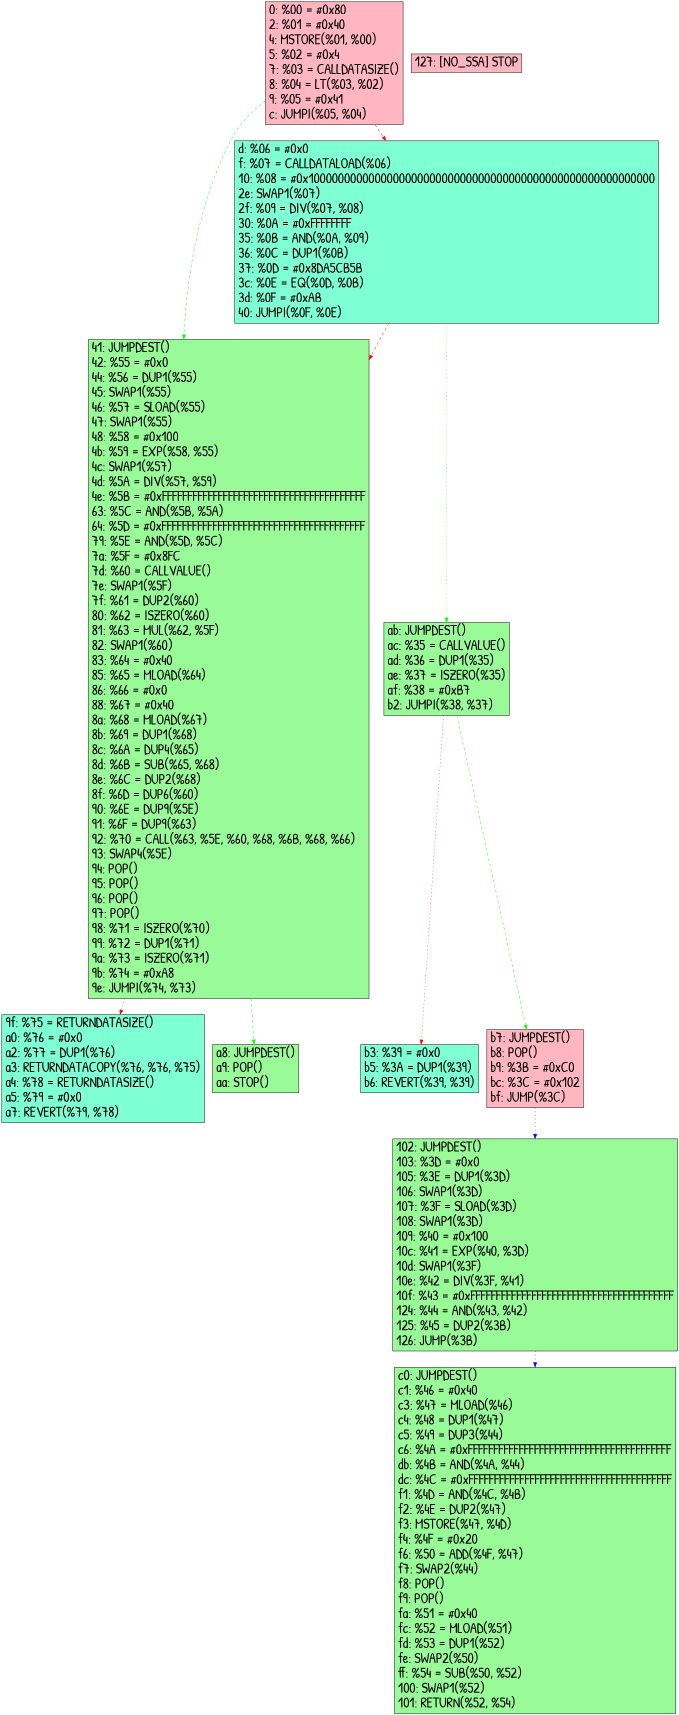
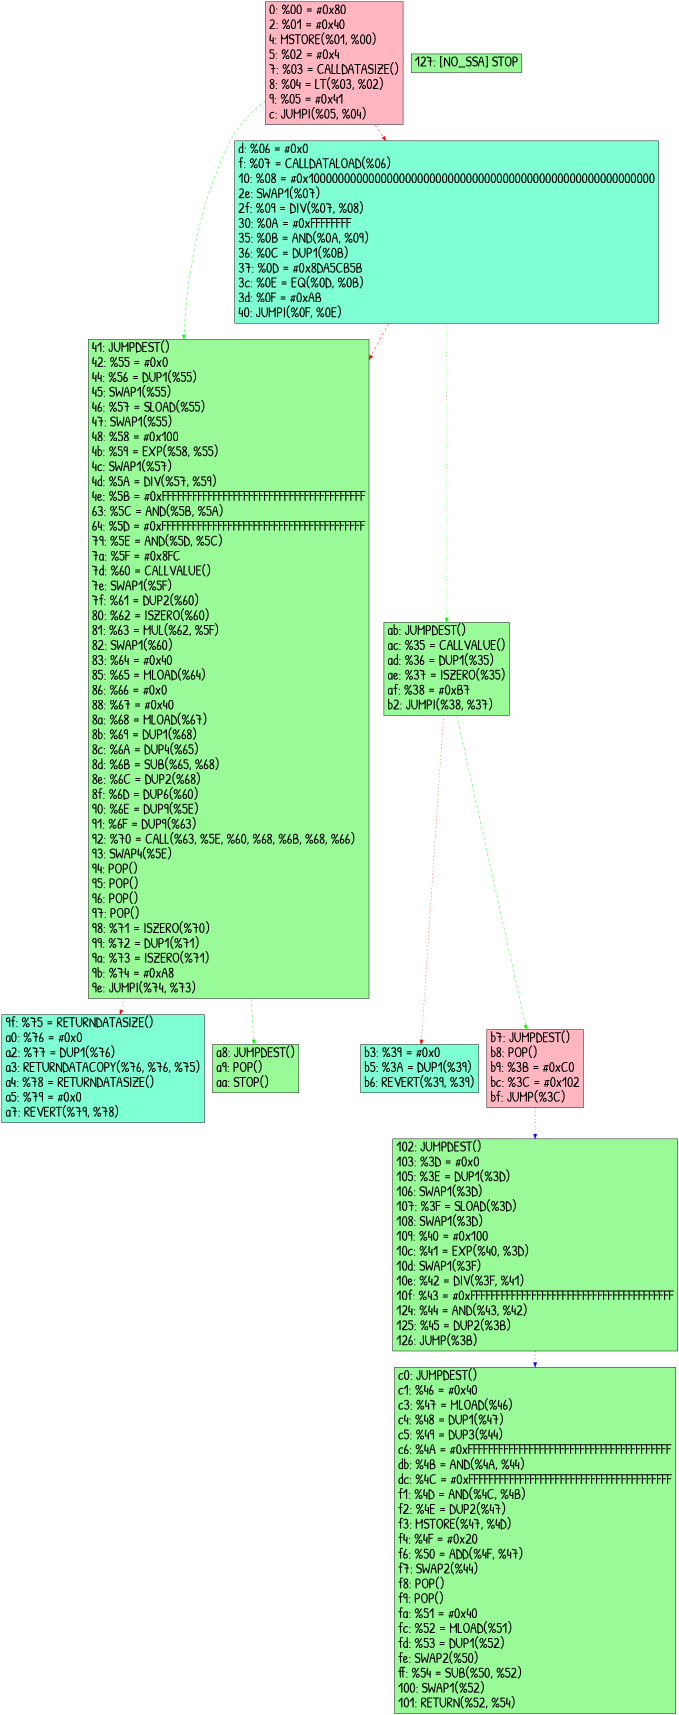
node "127: [NO_SSA] STOP": fillcolor lightpink -> palegreen
